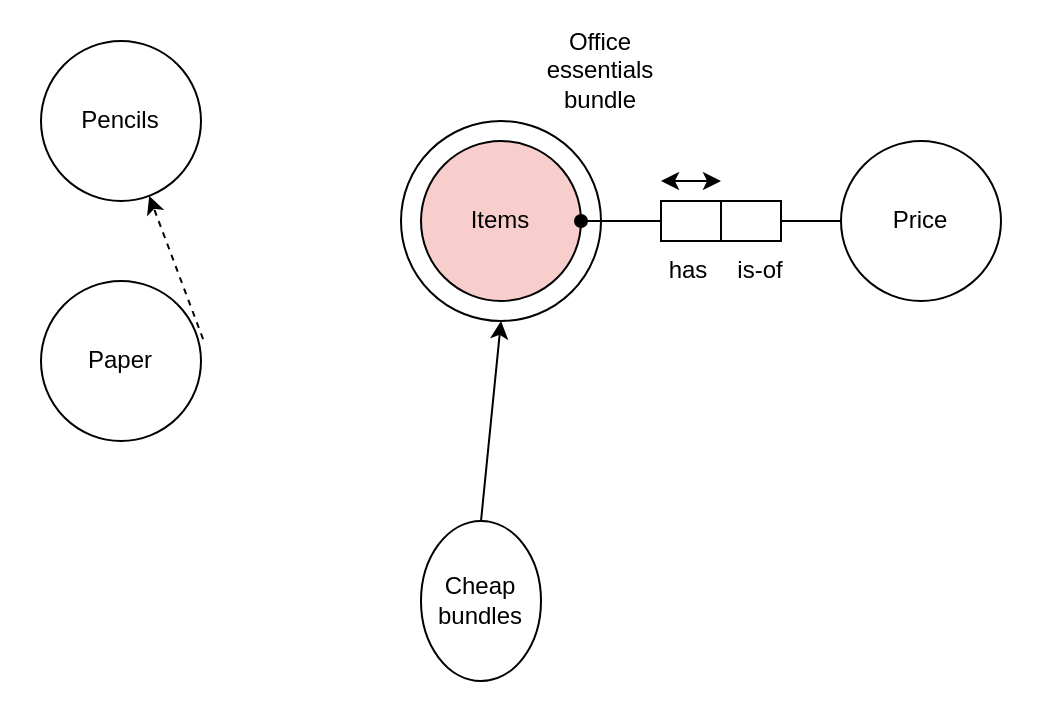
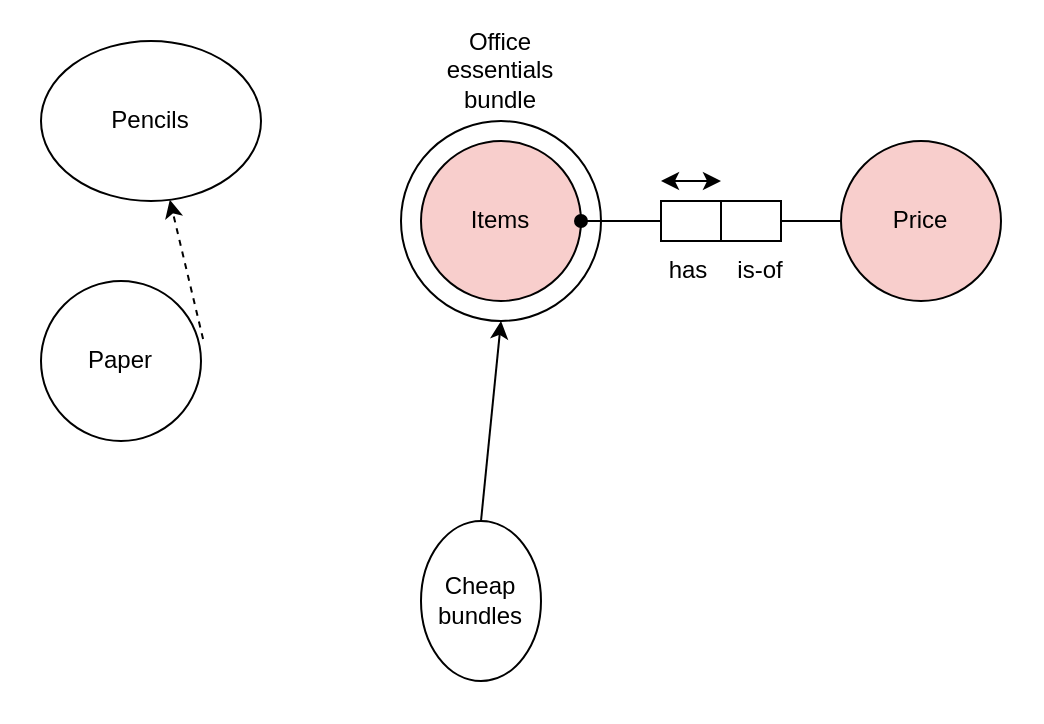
node "Office essentials bundle": moved (601, 71) -> (501, 71)
node "Pencils": size 160x160 -> 220x160
node "Price": fillcolor #ffffff -> #f8cecc
